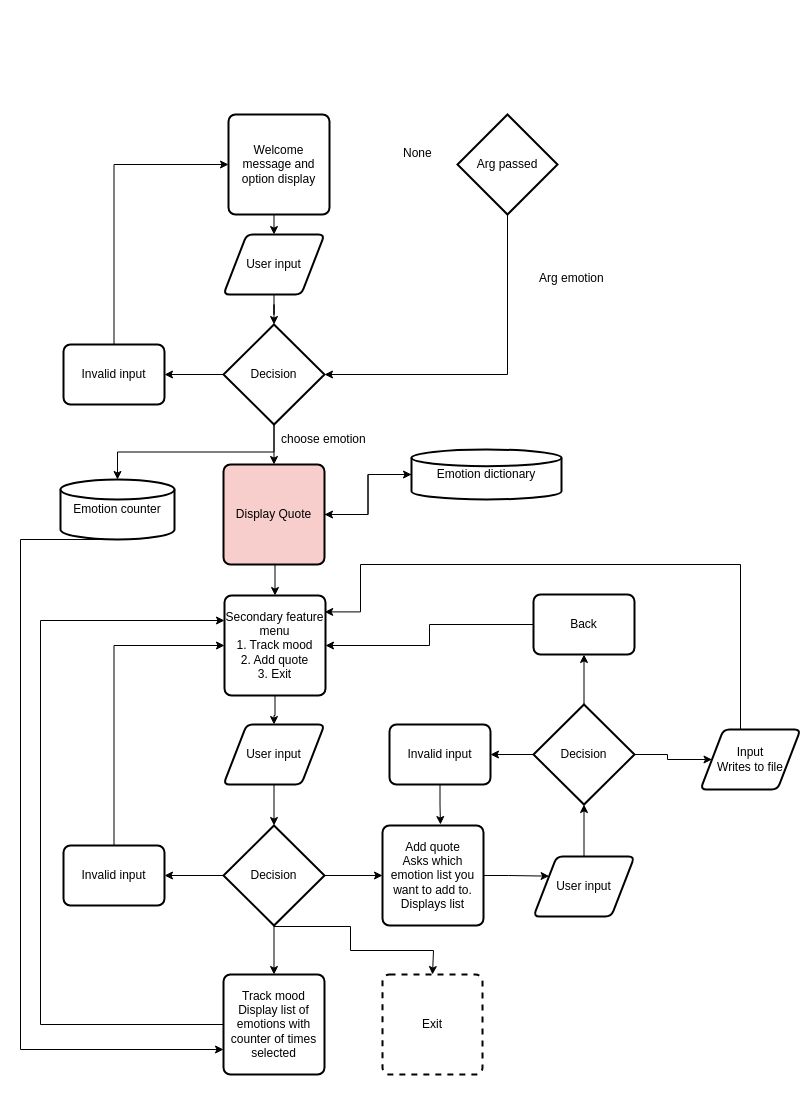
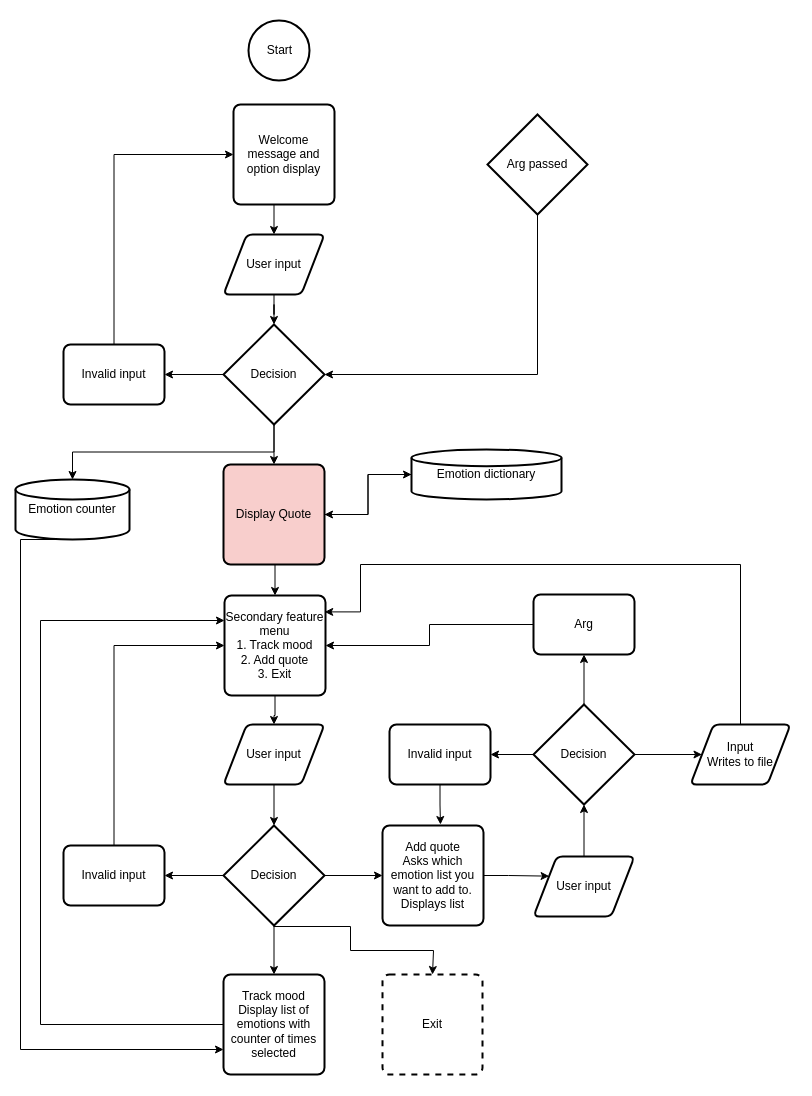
node "Start": added
node "None": removed
node "Welcome message and option display": moved (279, 165) -> (284, 155)
node "Arg passed": moved (508, 165) -> (538, 165)
node "Arg emotion": removed
node "choose emotion": removed
node "Emotion counter": moved (118, 510) -> (73, 510)
node "Back": label "Back" -> "Arg"
node "Input Writes to file": moved (751, 760) -> (741, 755)
